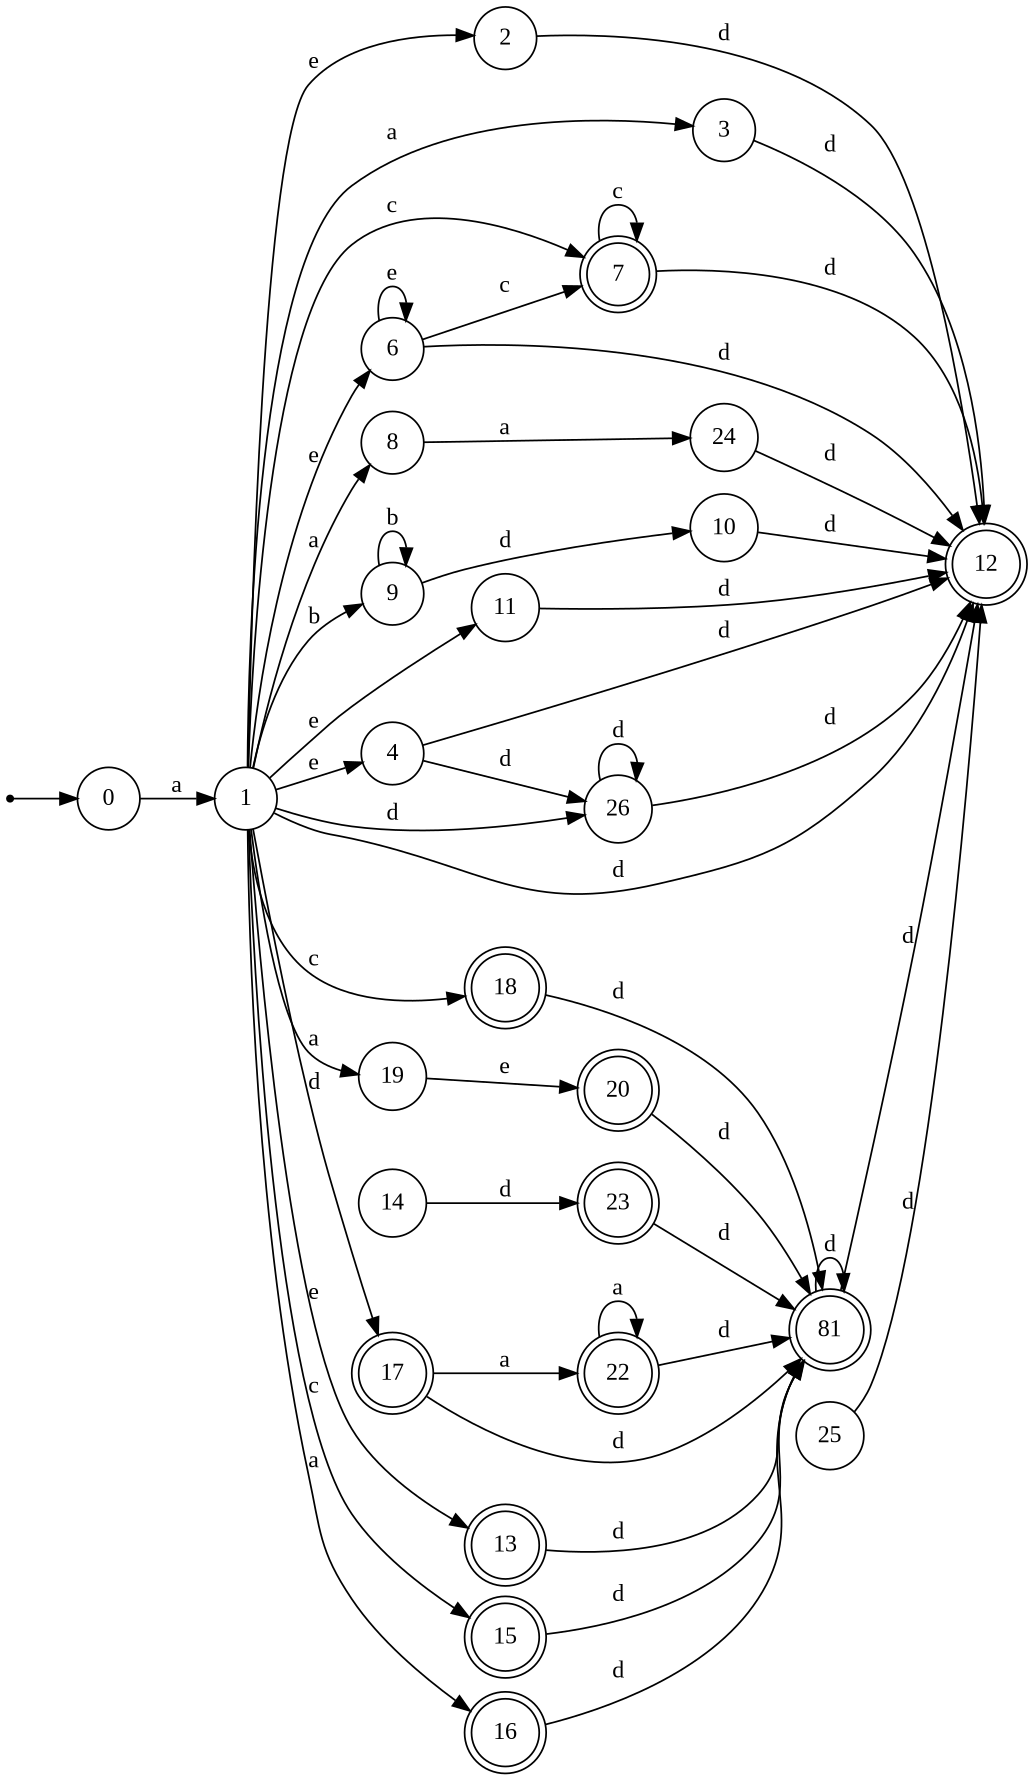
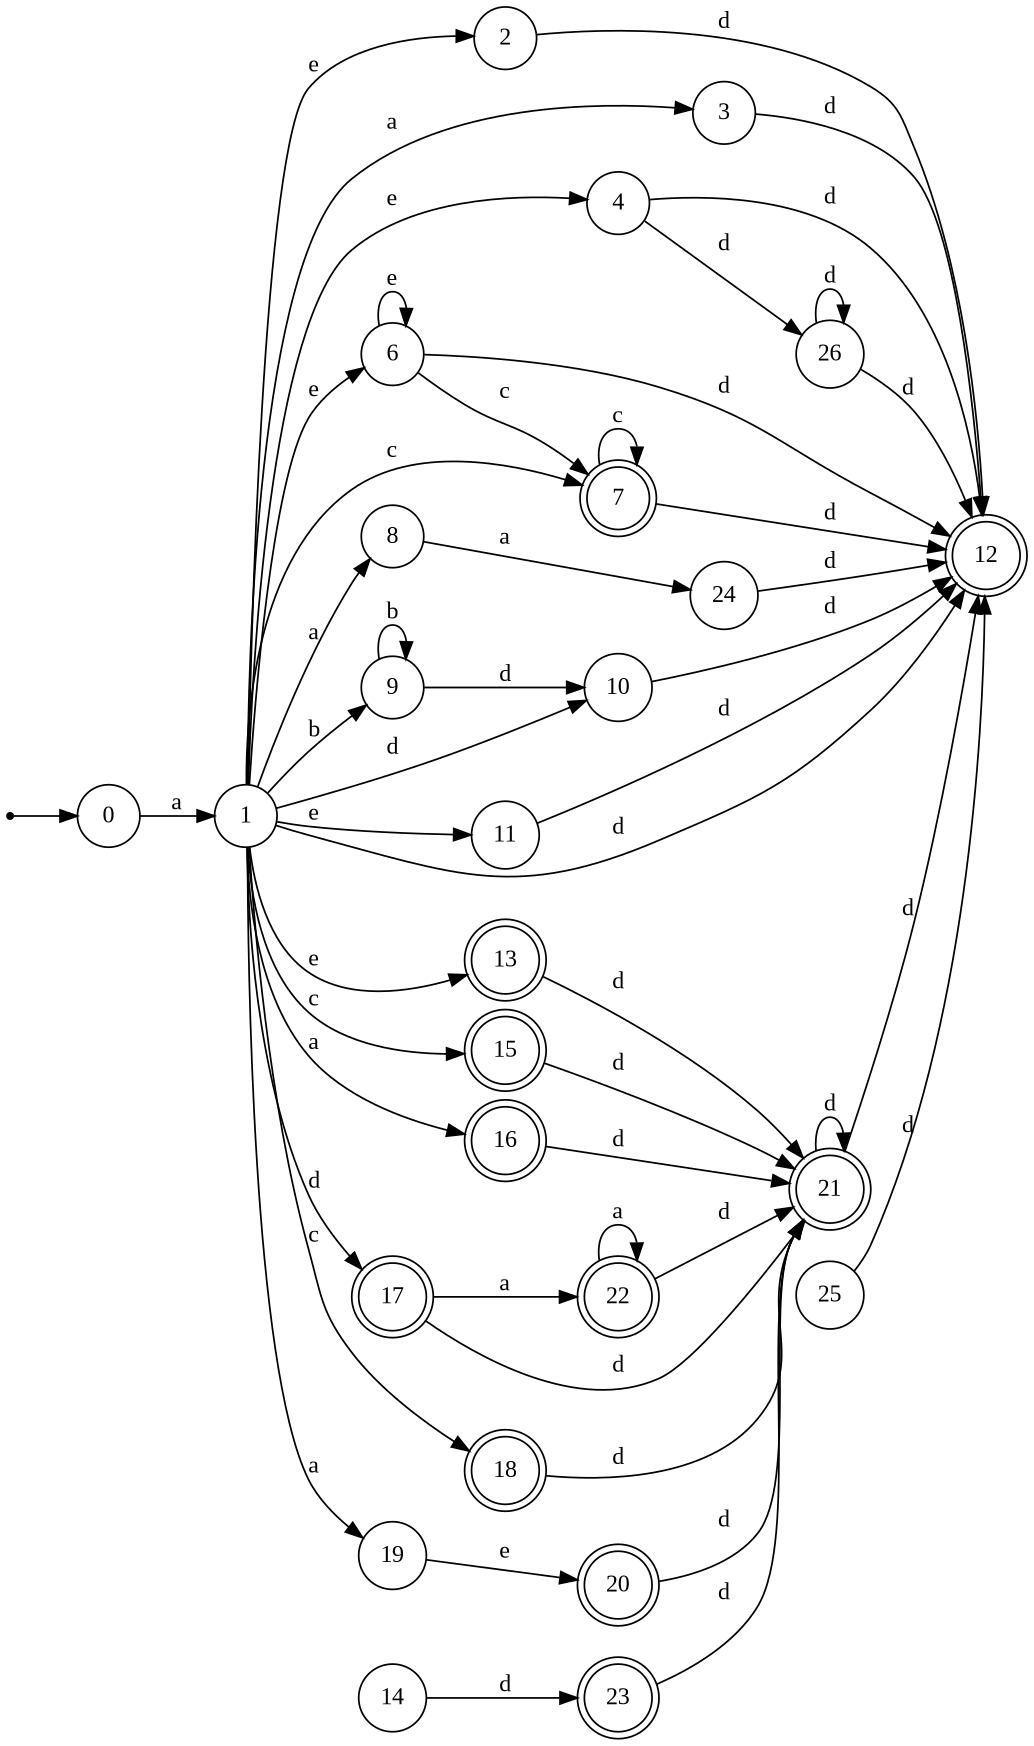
edge "1" -> "26": now "1" -> "10"
node "81": label "81" -> "21"
